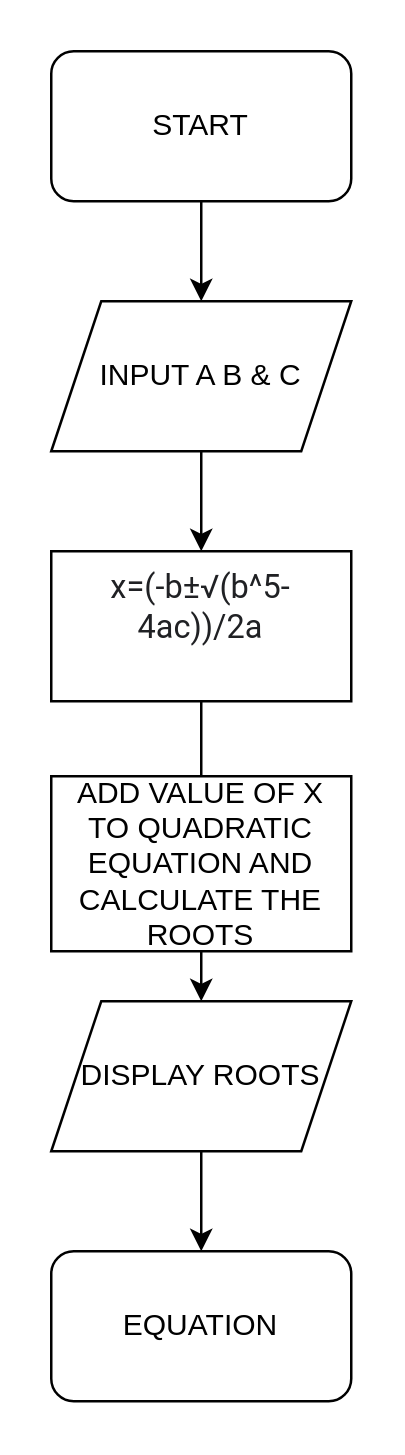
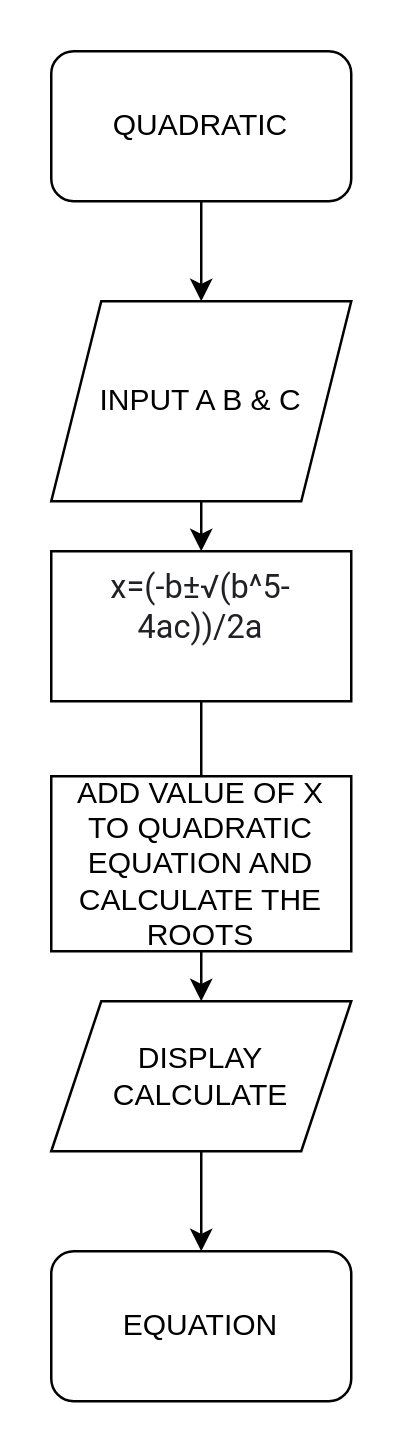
node "START": label "START" -> "QUADRATIC"
node "INPUT A B & C": size 300x150 -> 300x200
node "DISPLAY ROOTS": label "DISPLAY ROOTS" -> "DISPLAY CALCULATE"
